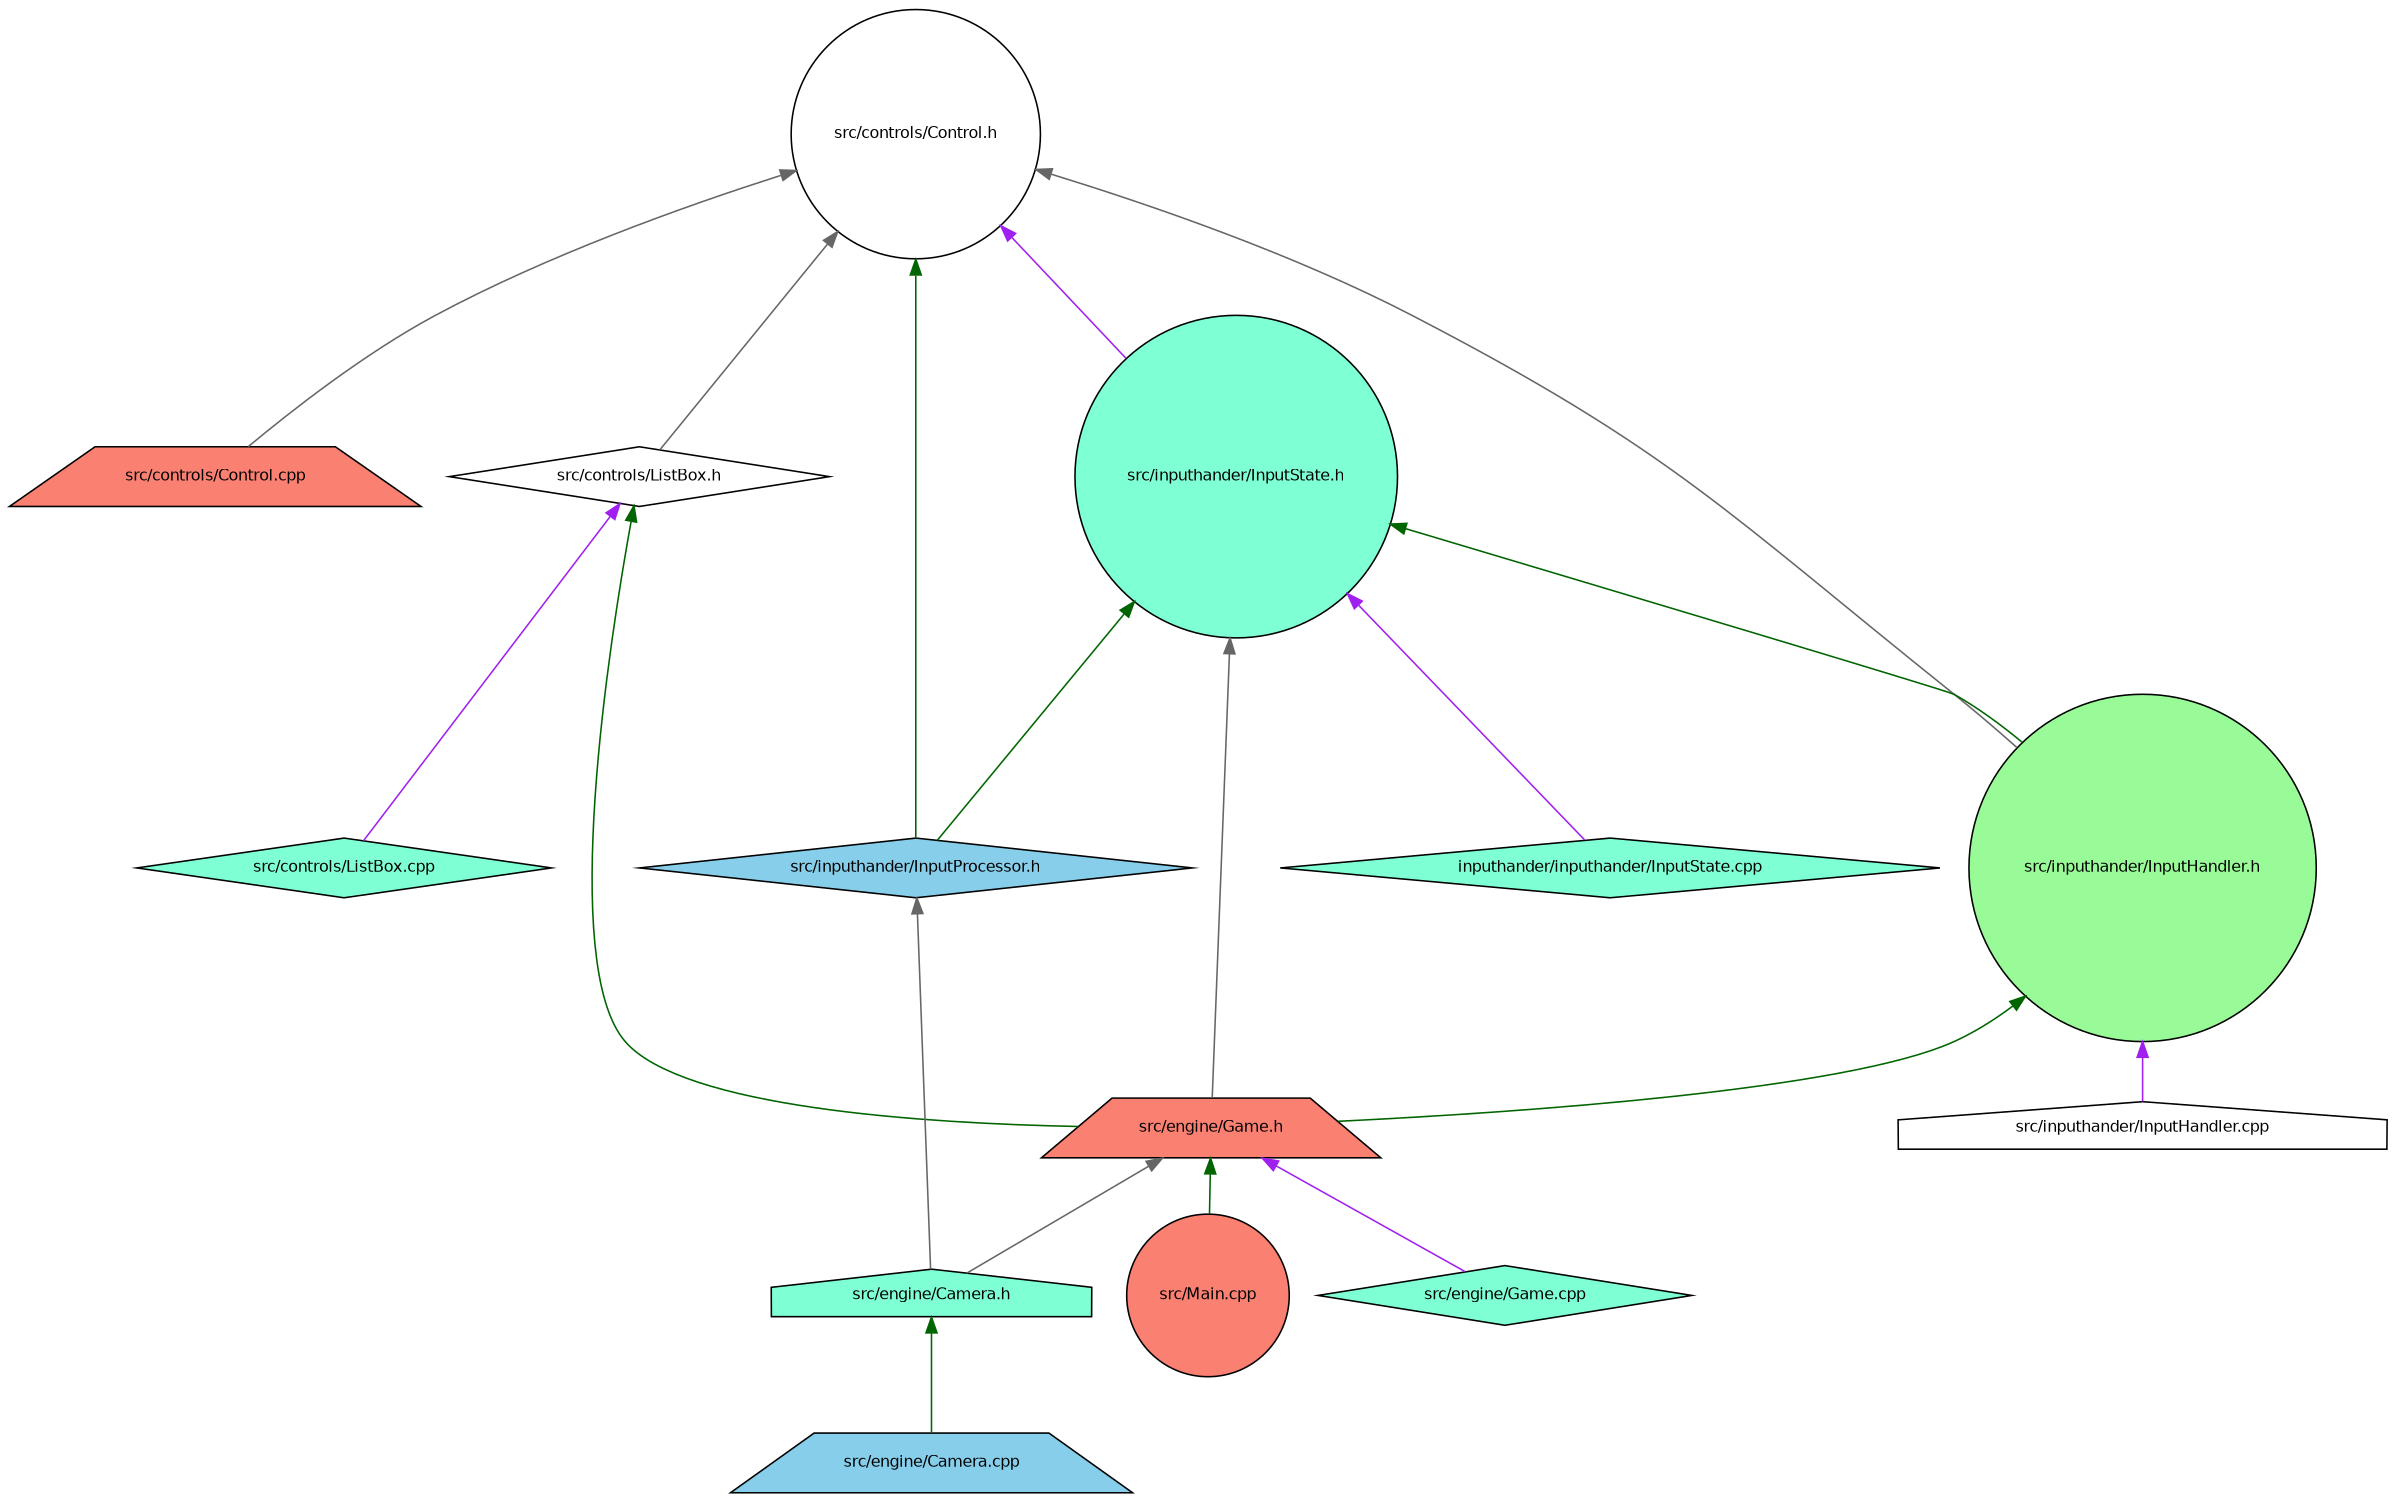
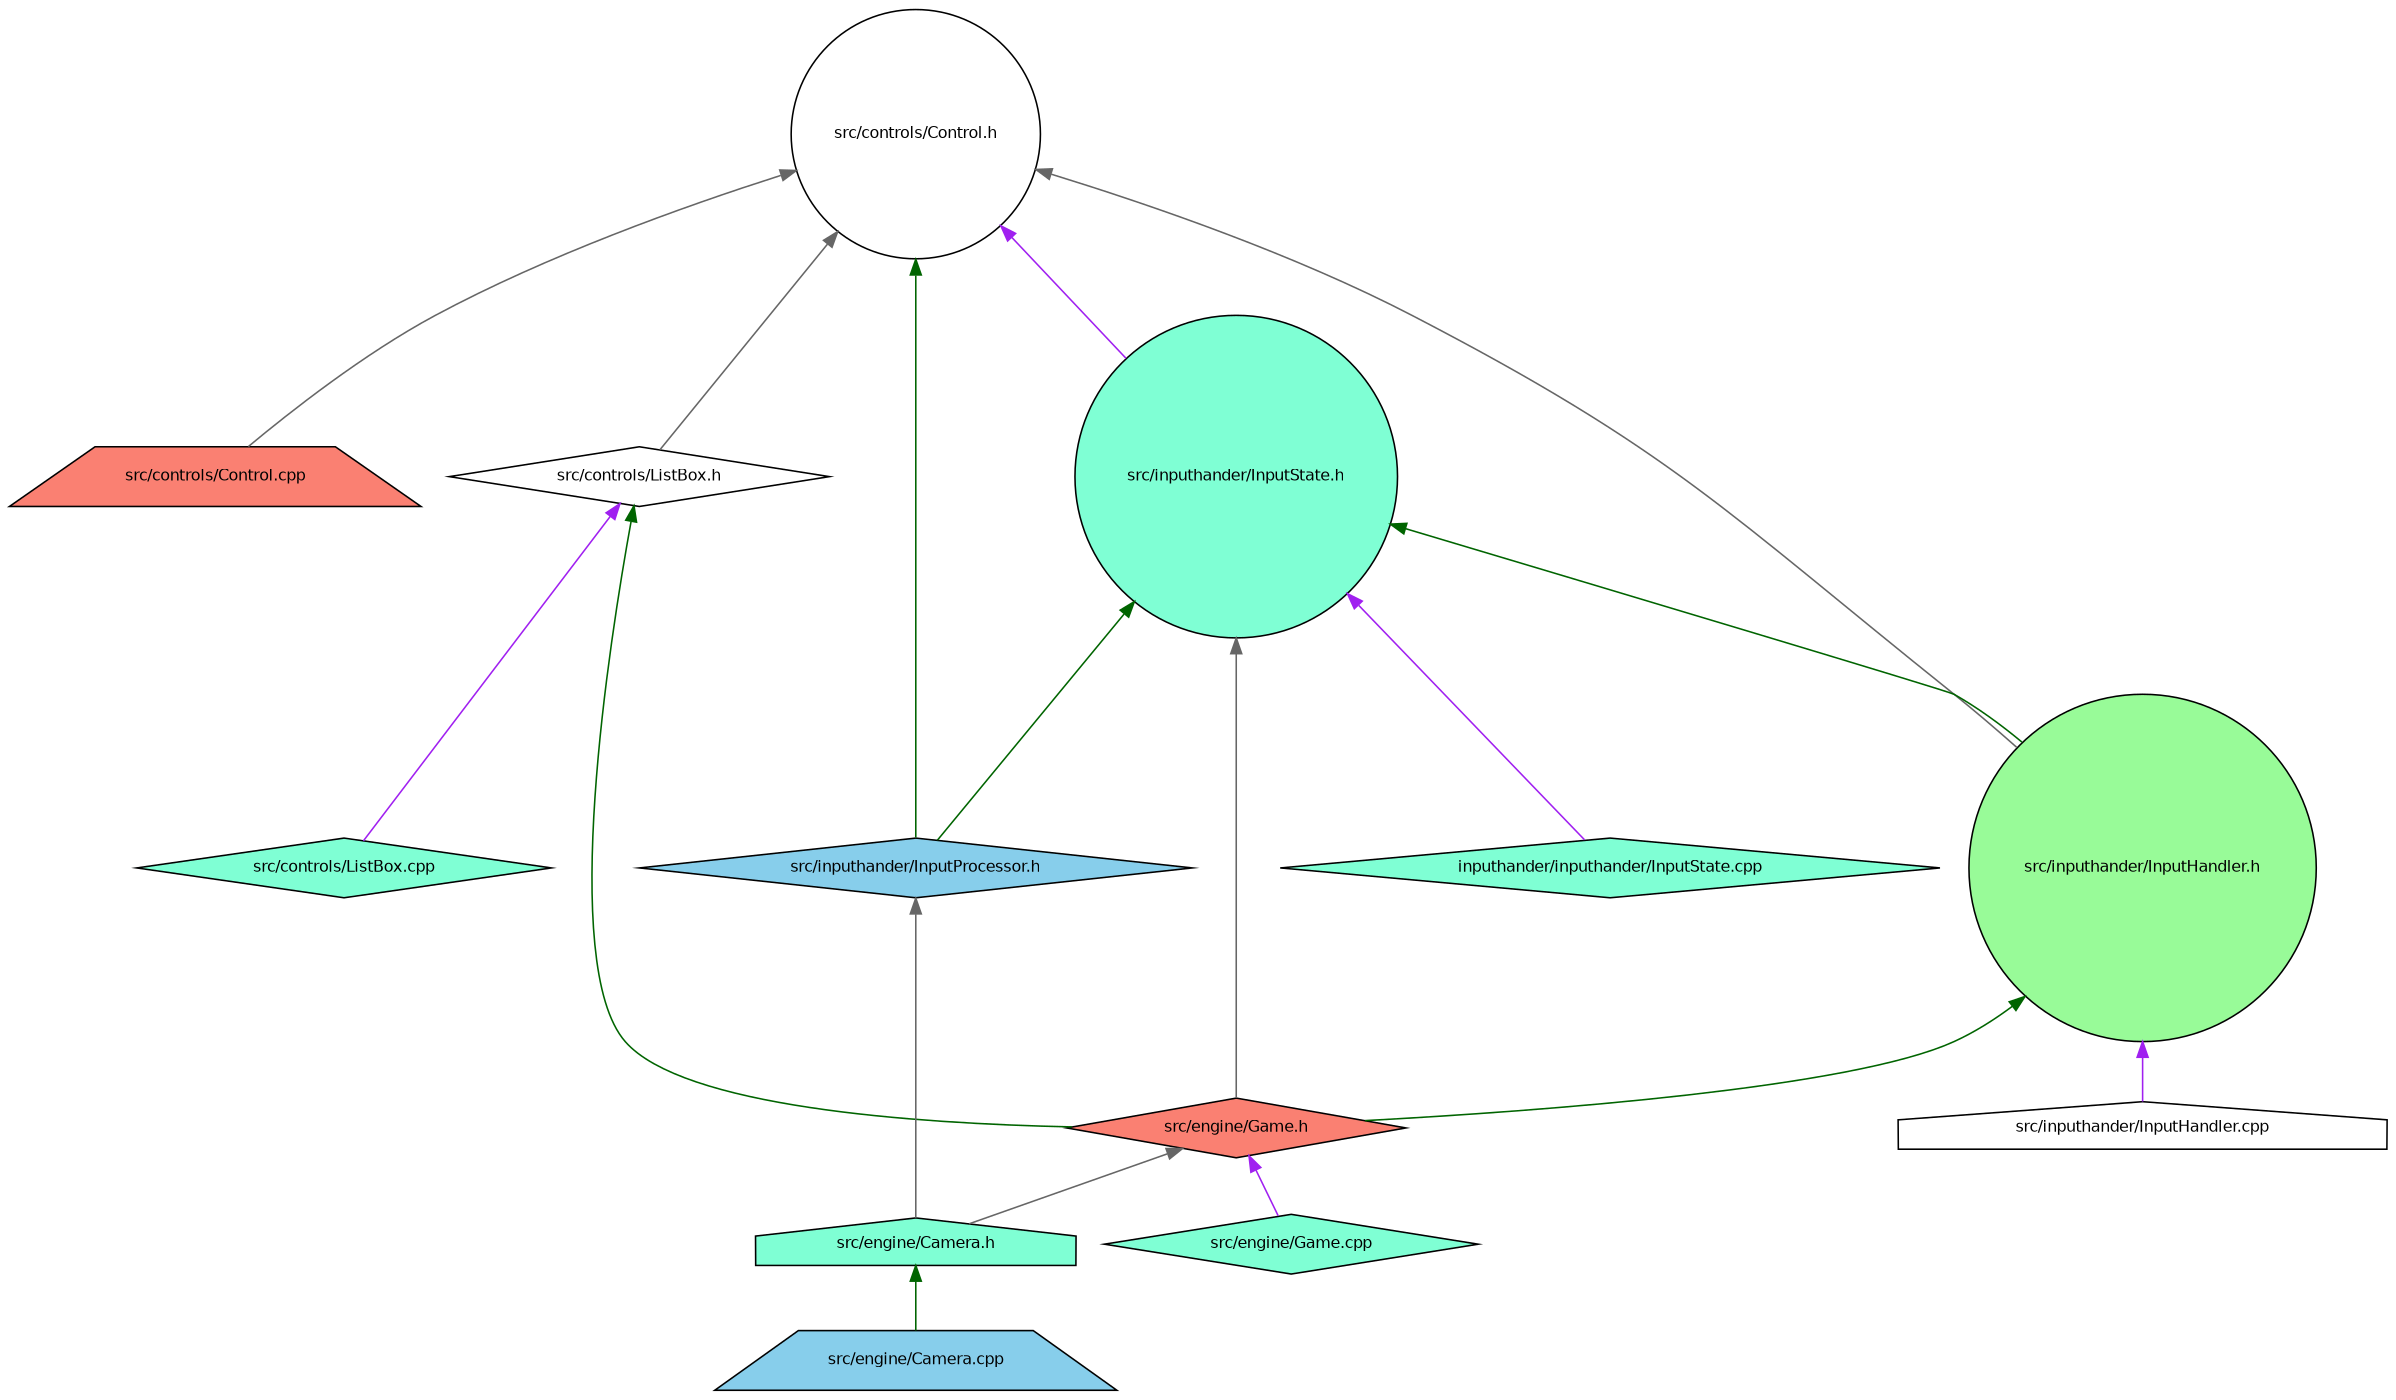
node "src/engine/Game.h": shape trapezium -> diamond
node "src/Main.cpp": removed
